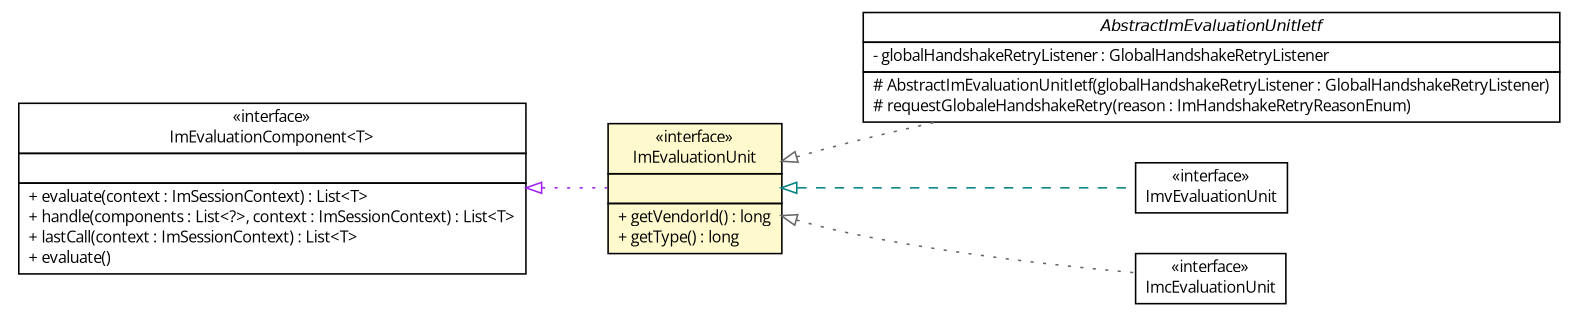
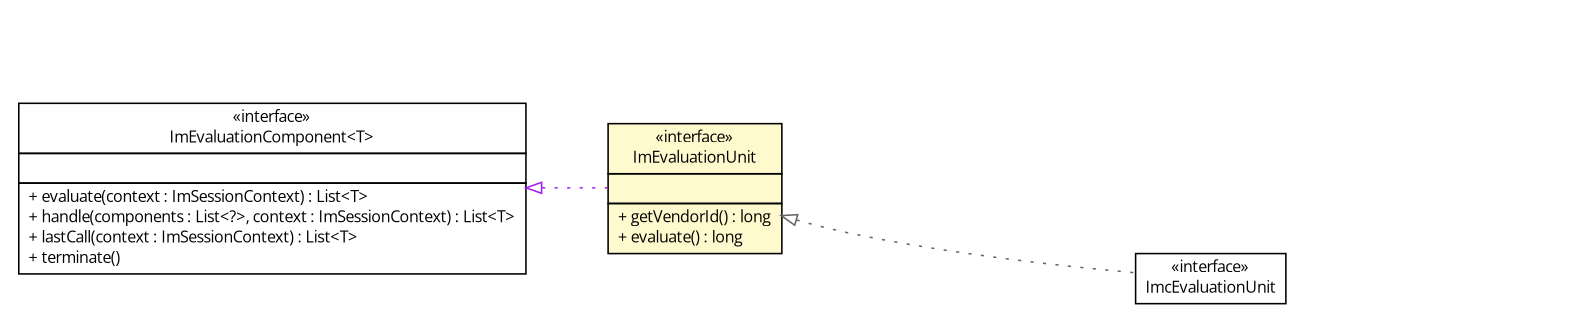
node "AbstractImEvaluationUnitIetf": removed
node "ImvEvaluationUnit": removed
node "ImEvaluationUnit": text "+ getType() : long" -> "+ evaluate() : long"
node "ImEvaluationComponent<T>": text "+ evaluate()" -> "+ terminate()"
